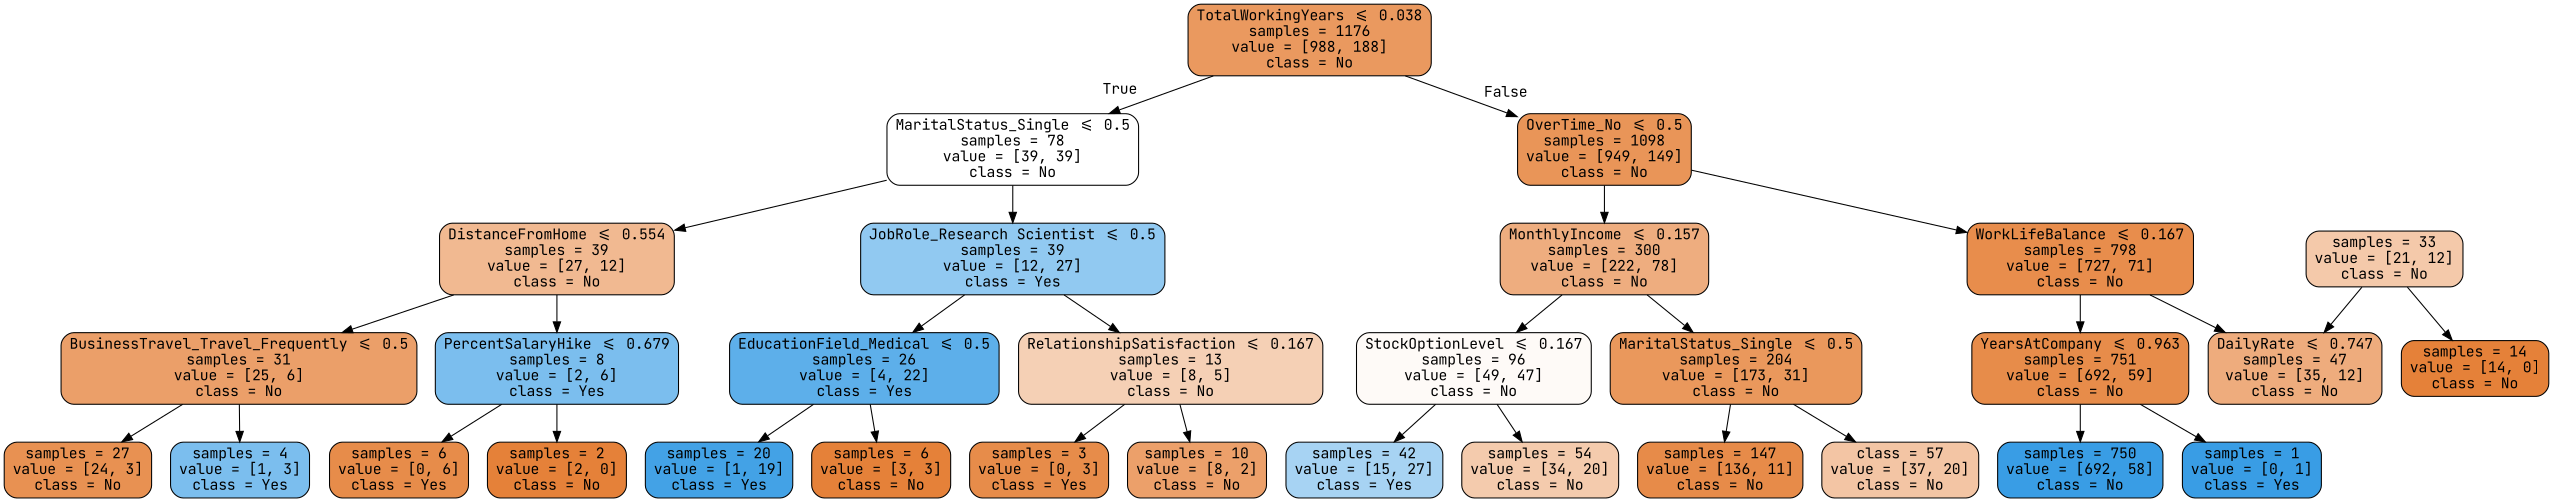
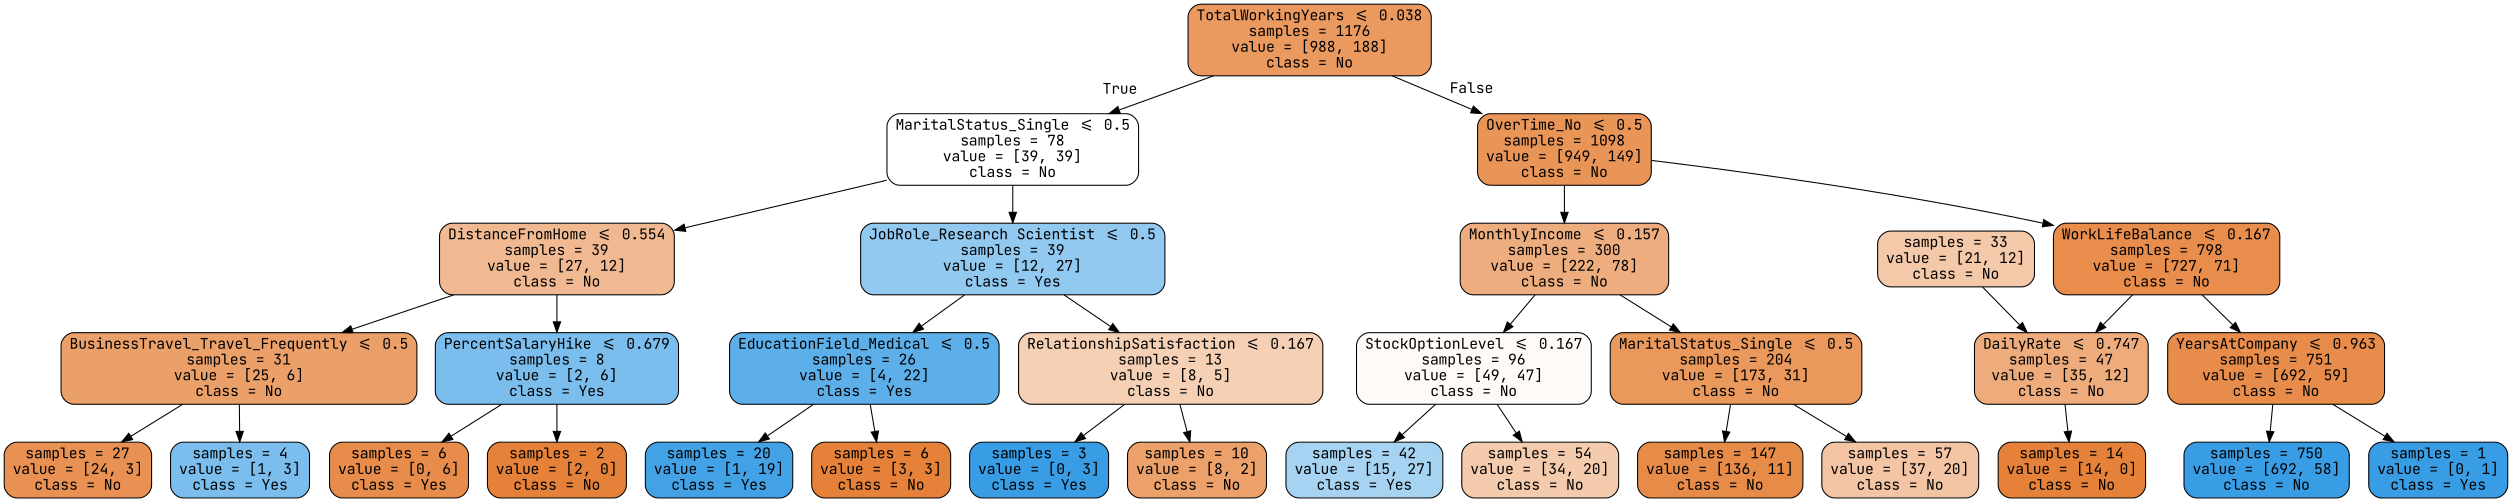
edge "samples = 33 value = [21, 12] class = No" -> "samples = 14 value = [14, 0] class = No": now "DailyRate <= 0.747 samples = 47 value = [35, 12] class = No" -> "samples = 14 value = [14, 0] class = No"
node "samples = 3 value = [0, 3] class = Yes": fillcolor #e78c4a -> #399de5
node "class = 57 value = [37, 20] class = No": label "class = 57 value = [37, 20] class = No" -> "samples = 57 value = [37, 20] class = No"
